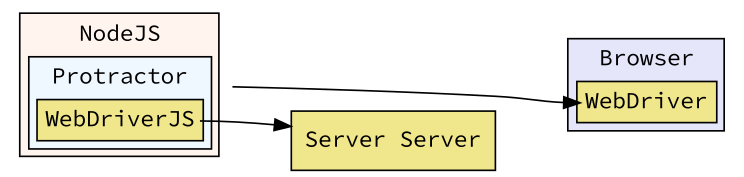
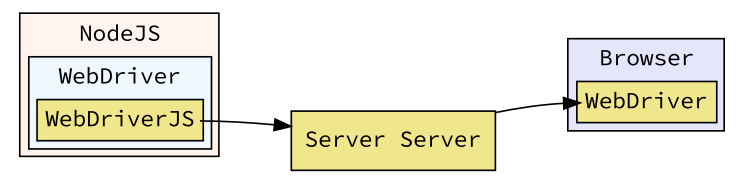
node "NodeJS": text "Protractor" -> "WebDriver"
edge "NodeJS" -> "Browser": now "Server Server" -> "Browser"
